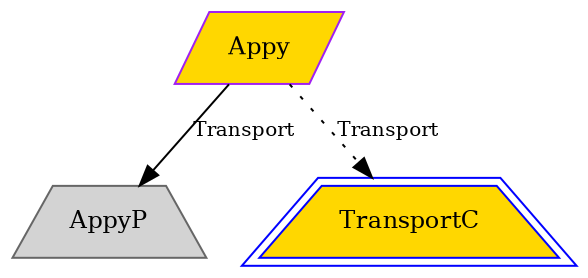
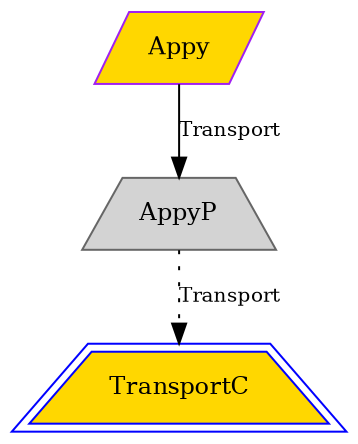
edge "Appy" -> "TransportC": now "AppyP" -> "TransportC"
